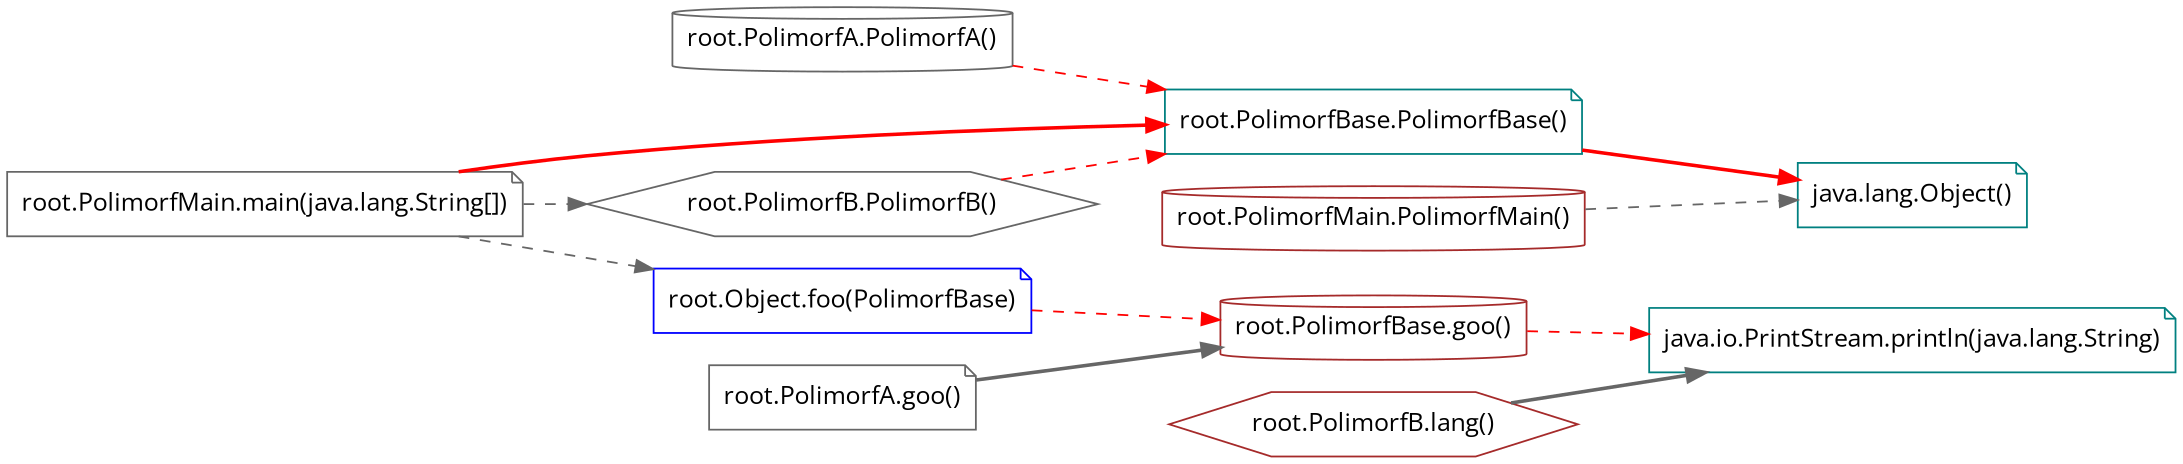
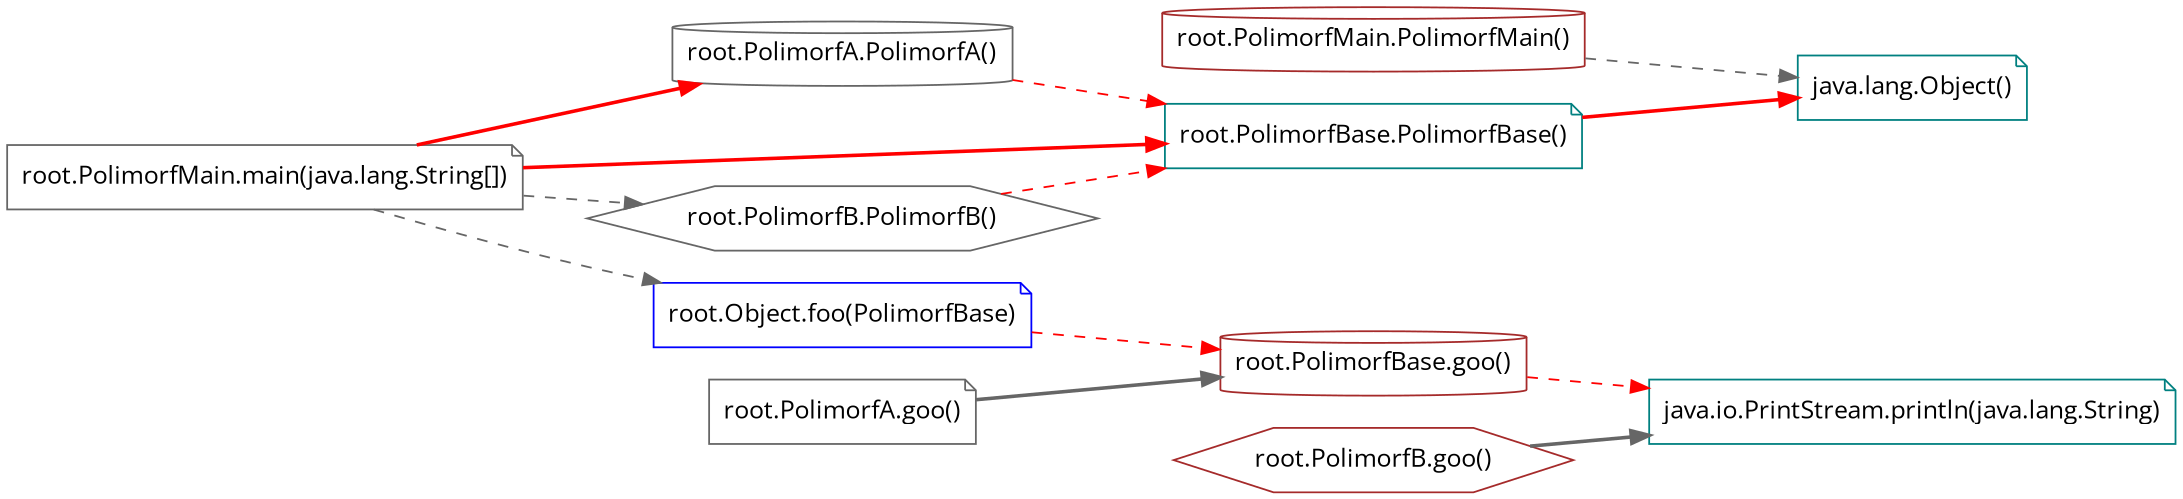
edge "root.PolimorfMain.main(java.lang.String[])" -> "root.PolimorfA.PolimorfA()": added
node "root.PolimorfB.lang()": label "root.PolimorfB.lang()" -> "root.PolimorfB.goo()"
